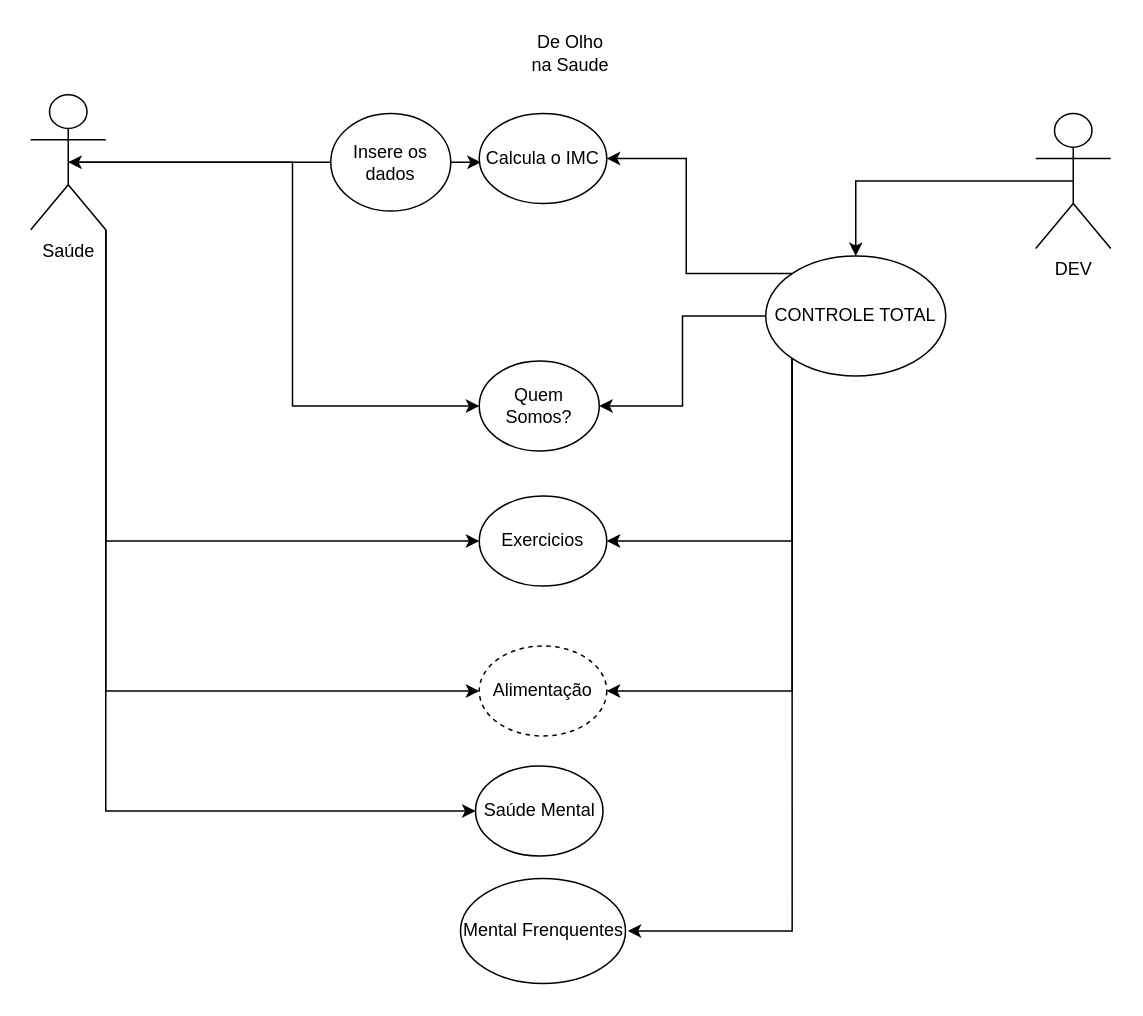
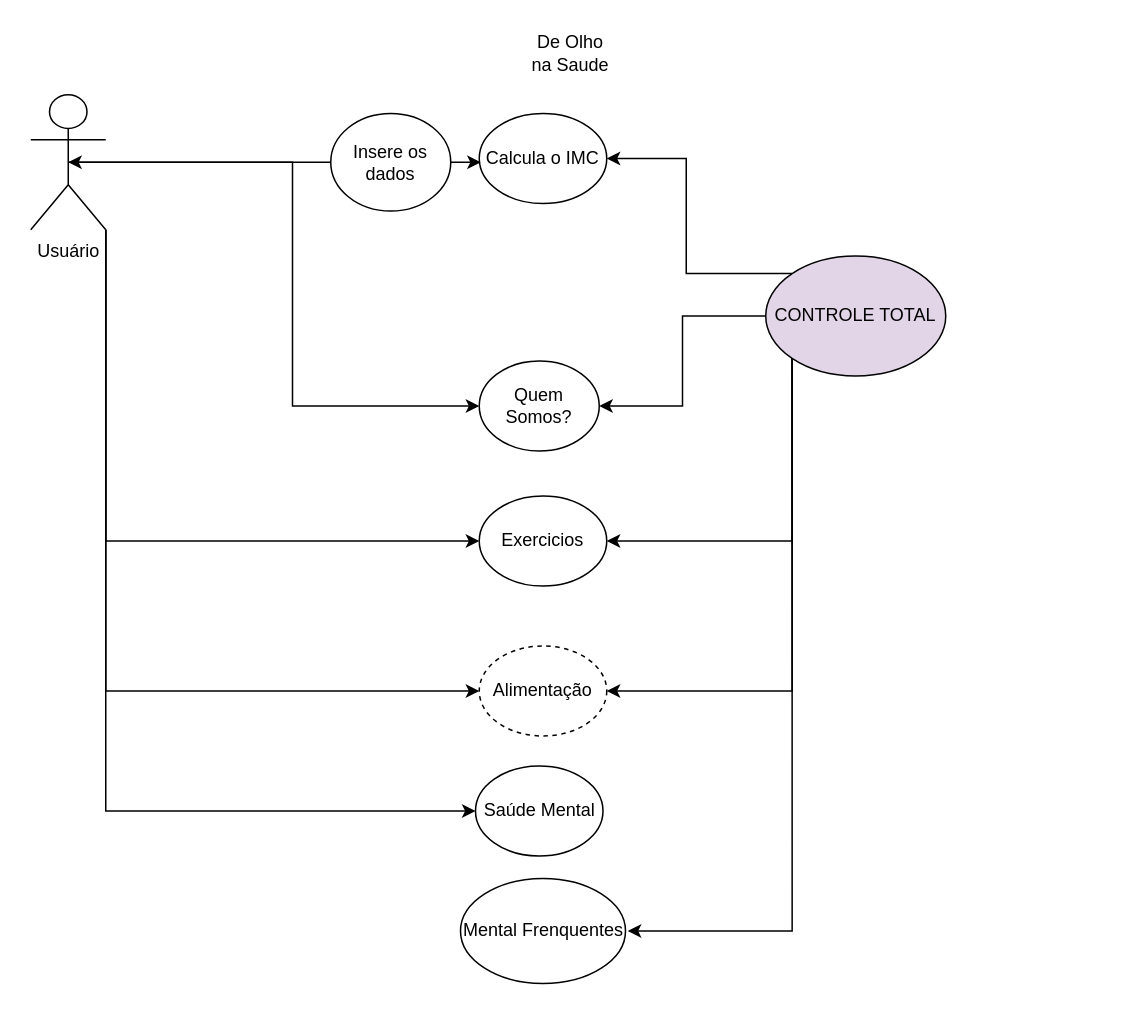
edge "DEV" -> "CONTROLE TOTAL": removed
node "DEV": removed
node "Saúde": label "Saúde" -> "Usuário"
node "CONTROLE TOTAL": fillcolor #ffffff -> #e1d5e7
